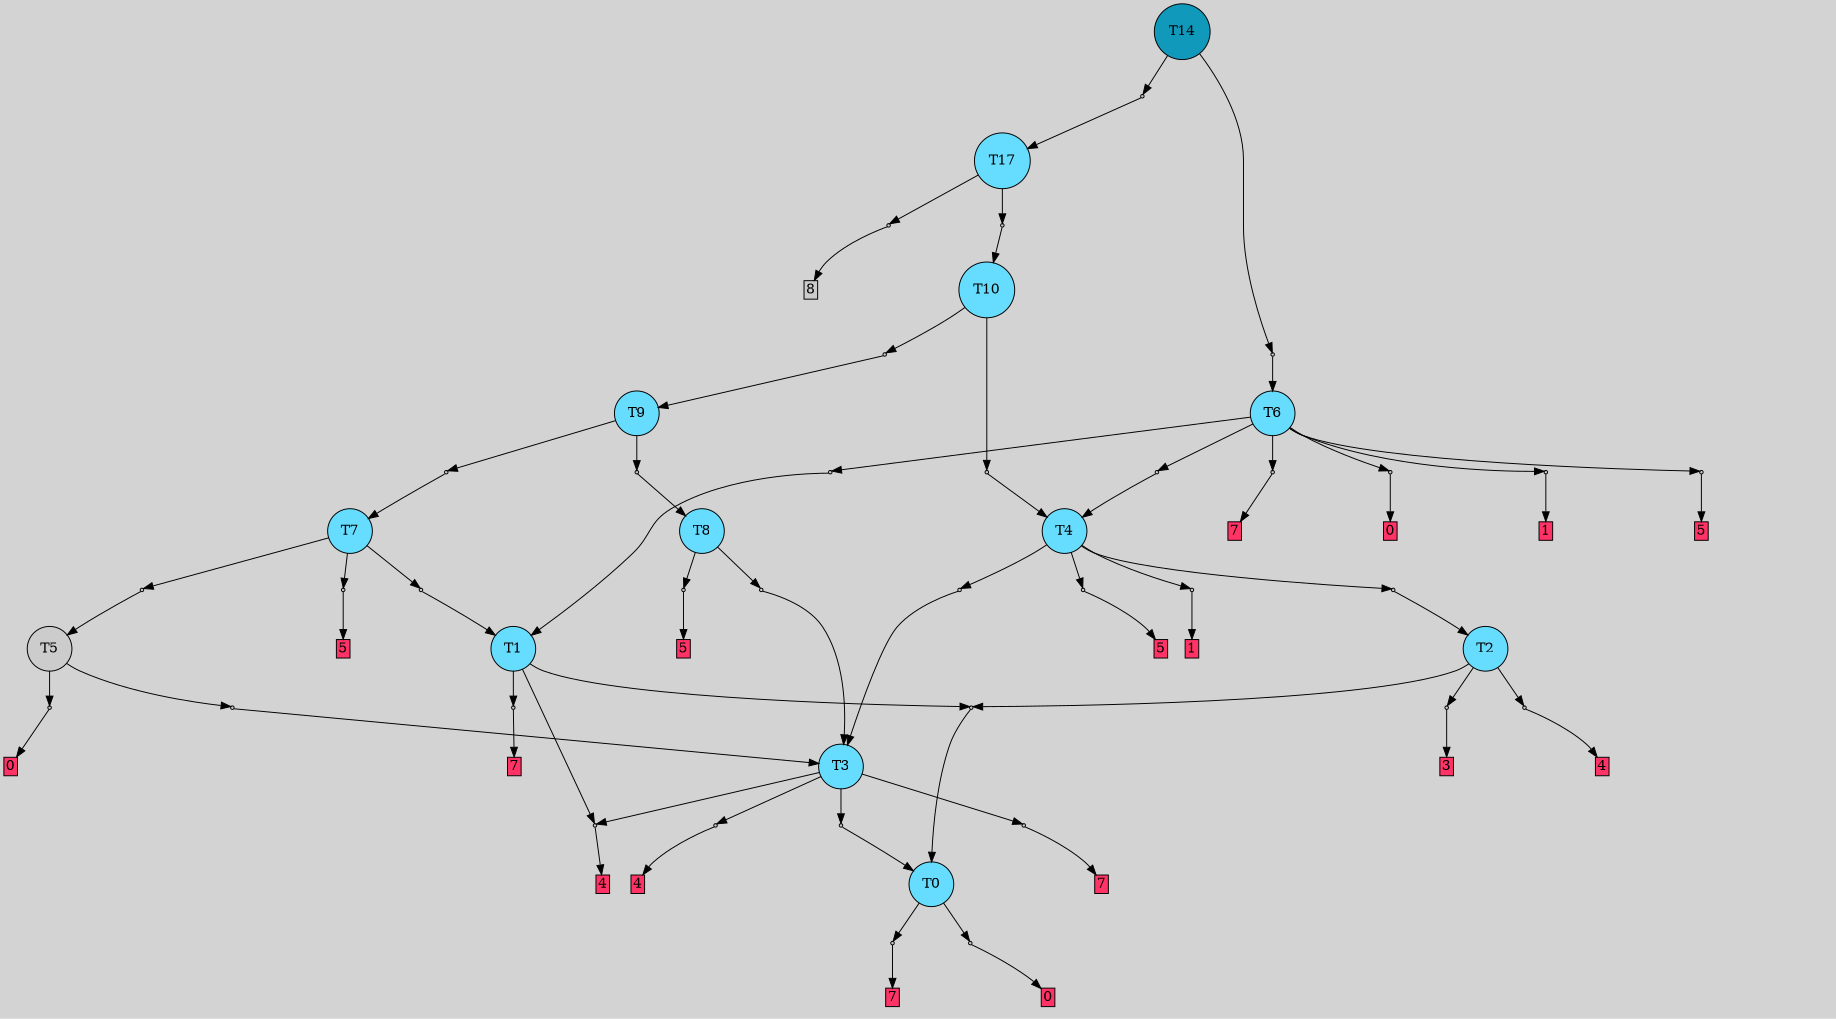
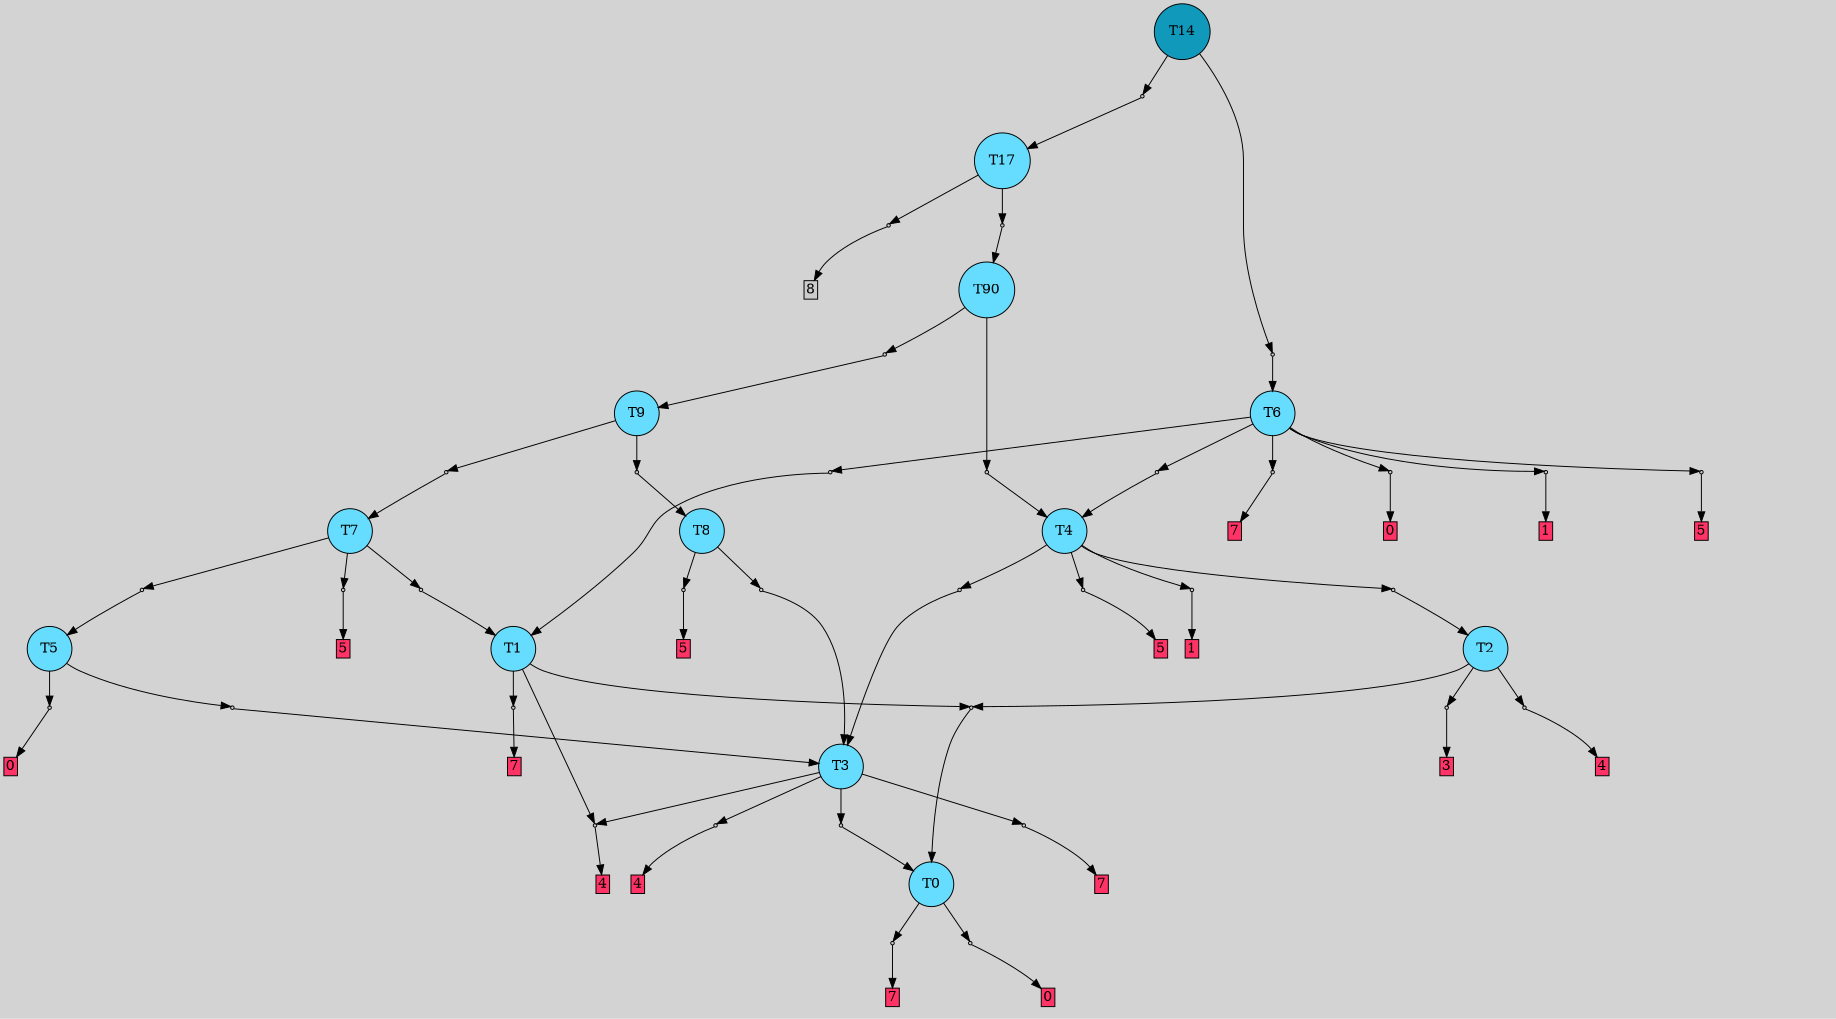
node "T10": label "T10" -> "T90"
node "T5": fillcolor #cccccc -> #66ddff
